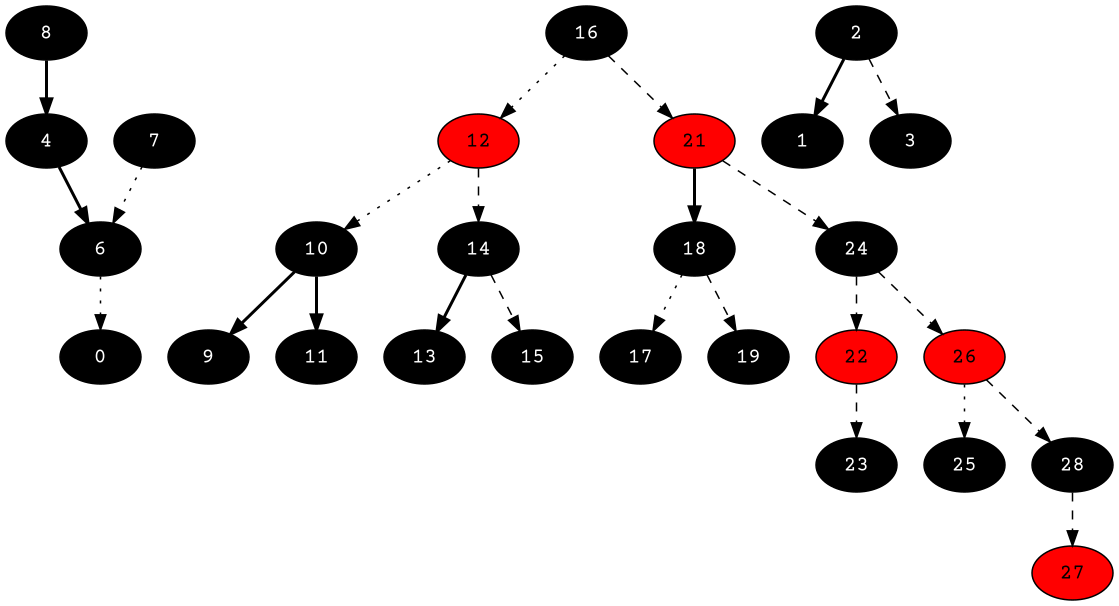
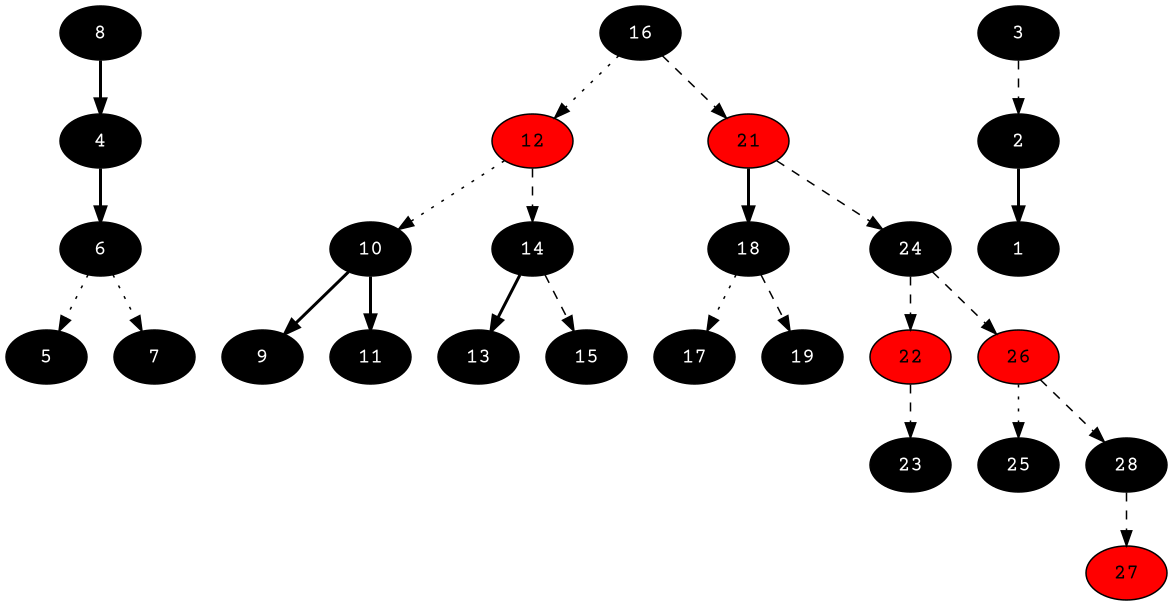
edge "2" -> "3": reversed
edge "7" -> "6": reversed
node "0": label "0" -> "5"
